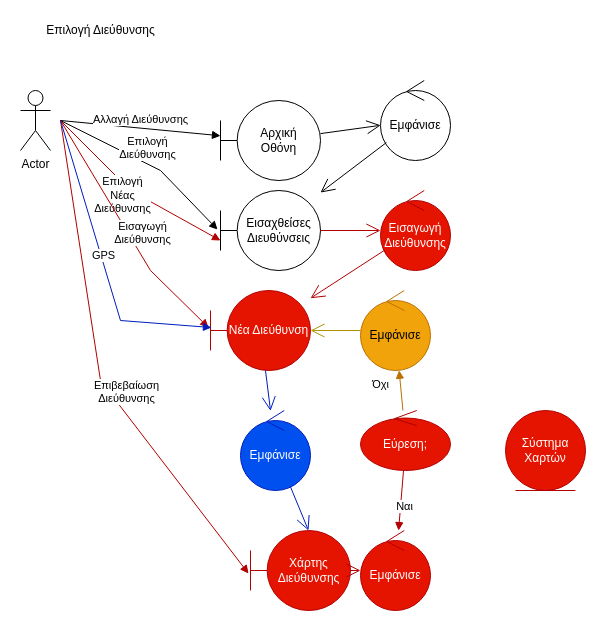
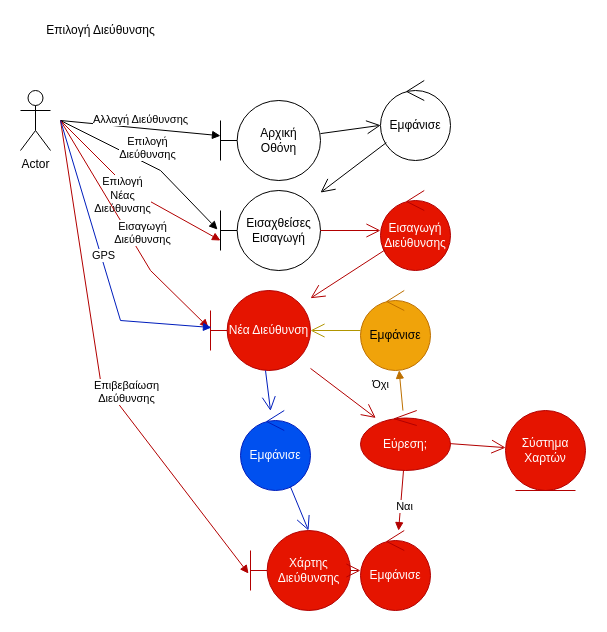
node "Εισαχθείσες Διευθύνσεις": label "Εισαχθείσες Διευθύνσεις" -> "Εισαχθείσες Εισαγωγή"
edge "Νέα Διεύθυνση" -> "Εύρεση;": added
edge "Εύρεση;" -> "Σύστημα Χαρτών": added
